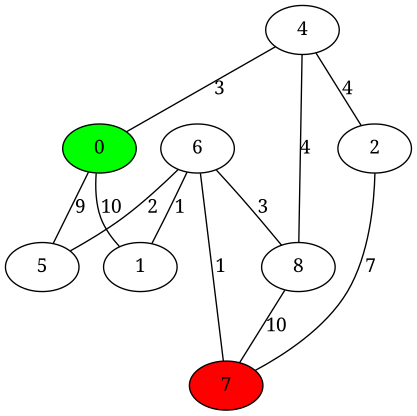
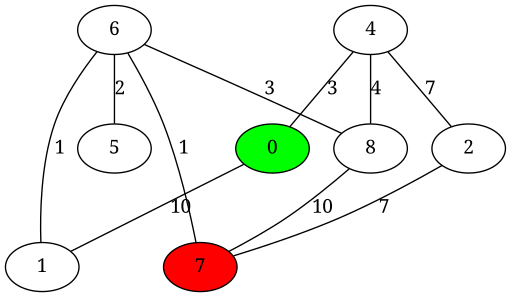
edge "4" -- "2": label "4" -> "7"
edge "0" -- "5": removed, label "9"
